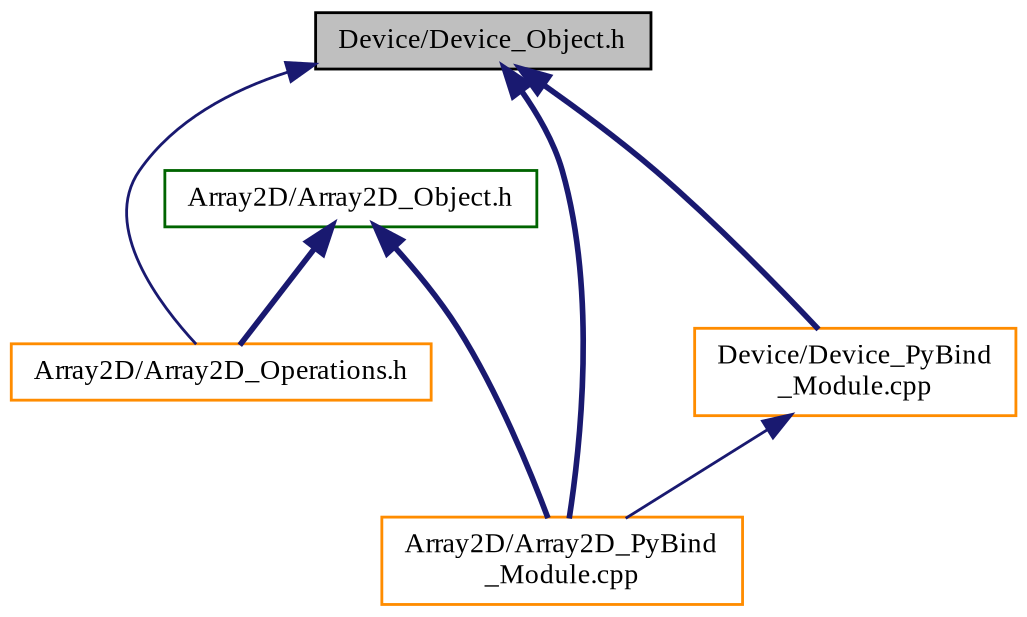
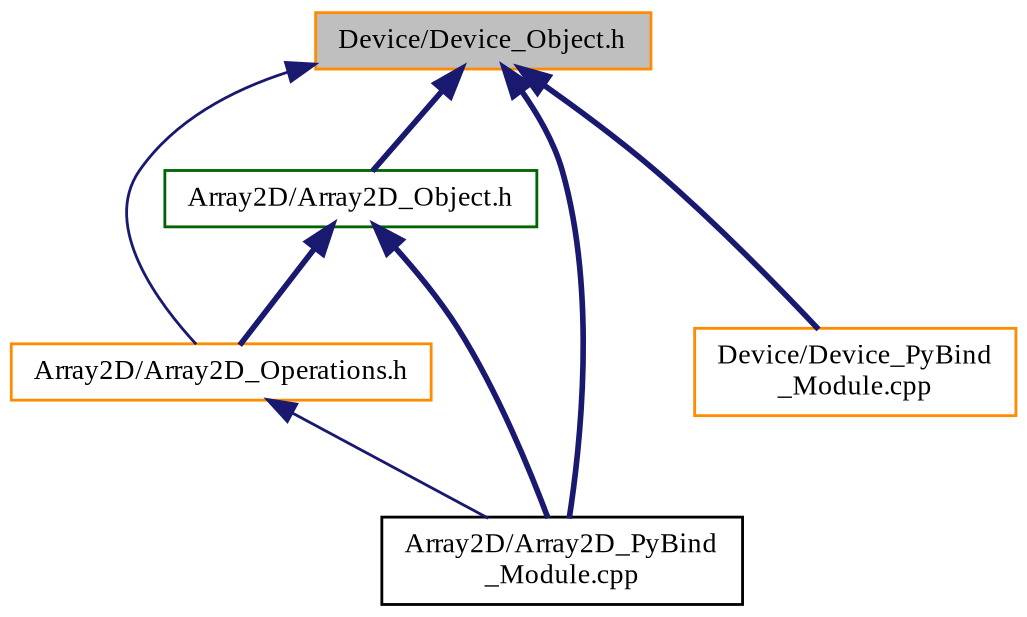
node "Device/Device_Object.h": color black -> darkorange
edge "Array2D/Array2D_Object.h" -> "Device/Device_Object.h": added
edge "Array2D/Array2D_PyBind _Module.cpp" -> "Device/Device_PyBind _Module.cpp": now "Array2D/Array2D_PyBind _Module.cpp" -> "Array2D/Array2D_Operations.h"
node "Array2D/Array2D_PyBind _Module.cpp": color darkorange -> black
